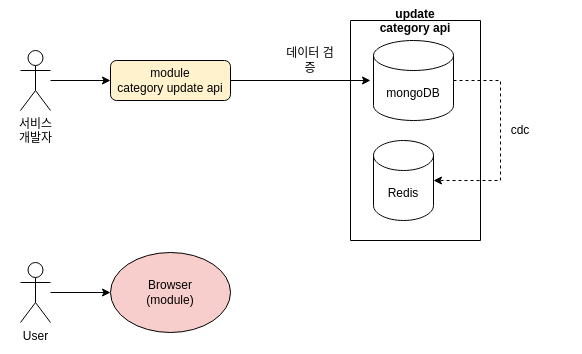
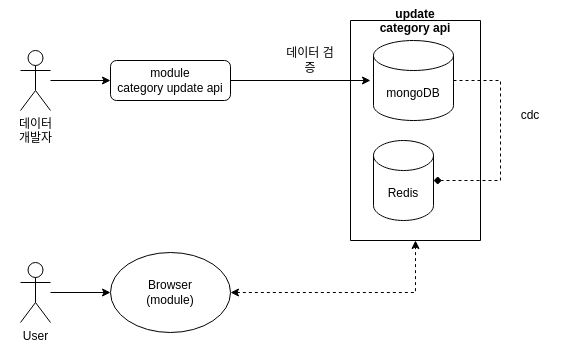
node "module category update api": fillcolor #fff2cc -> #ffffff
node "cdc": moved (521, 131) -> (531, 116)
node "서비스 개발자": label "서비스 개발자" -> "데이터 개발자"
edge "mongoDB" -> "Redis": arrowhead classic -> diamond
node "Browser (module)": fillcolor #f8cecc -> #ffffff
edge "update category api" -- "Browser (module)": added
